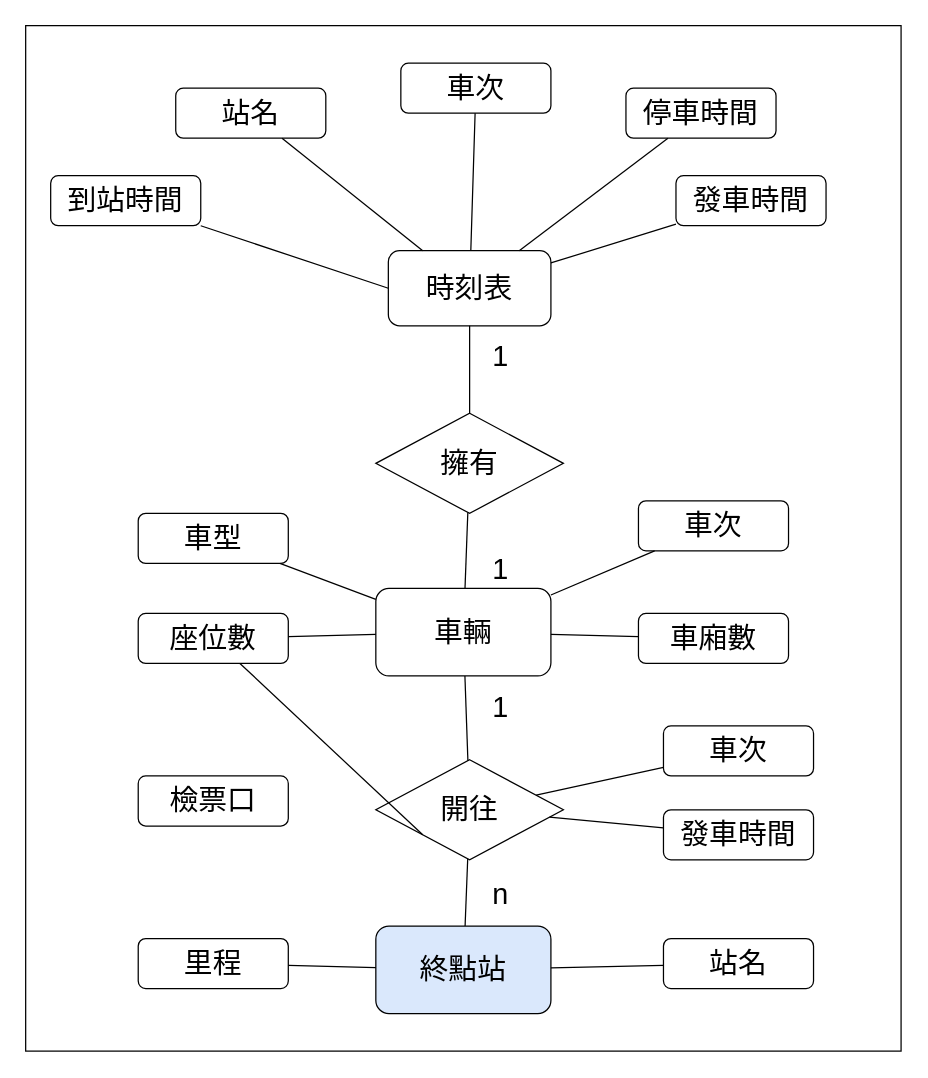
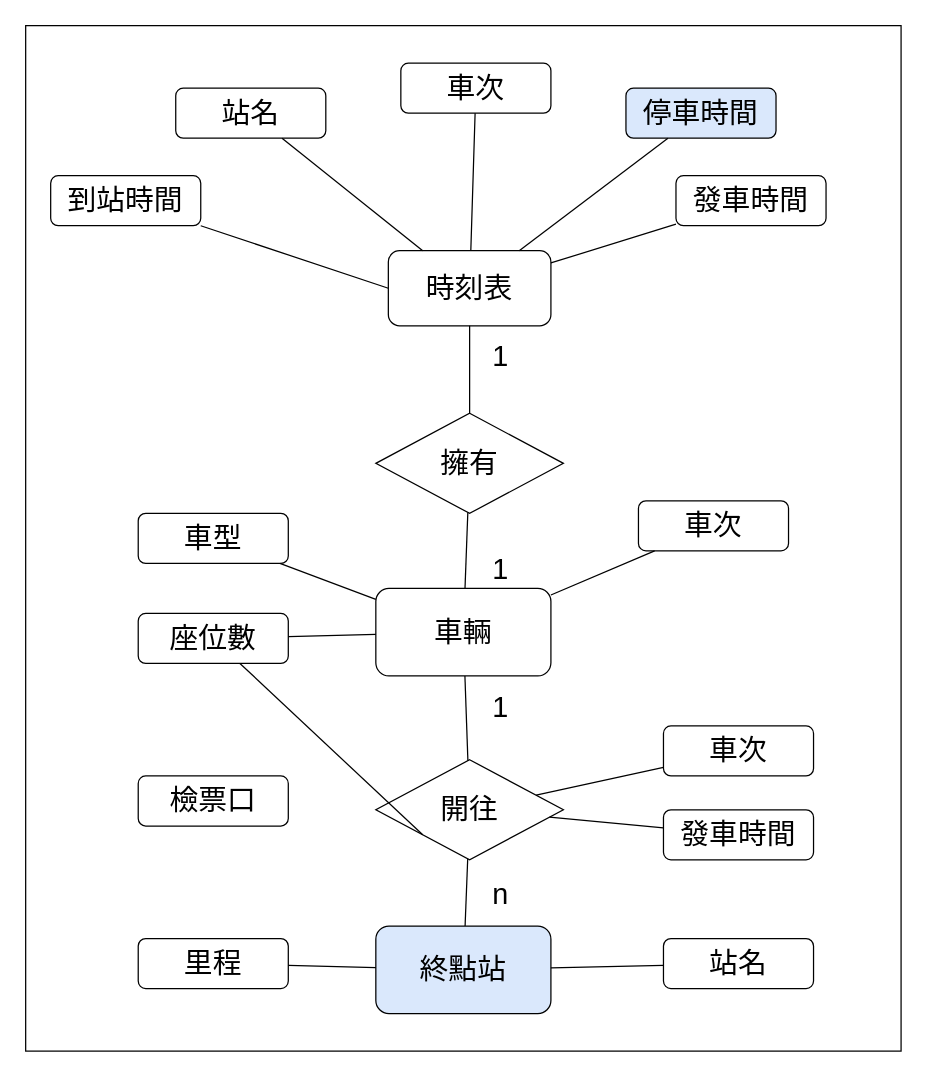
node "停車時間": fillcolor #ffffff -> #dae8fc
edge "車輛" -- "車廂數": removed
node "車廂數": removed
